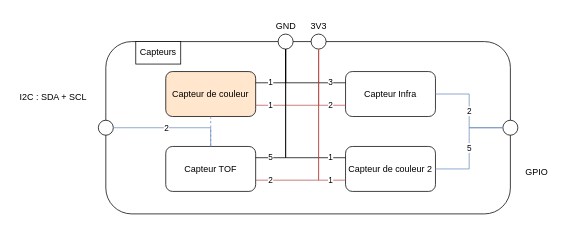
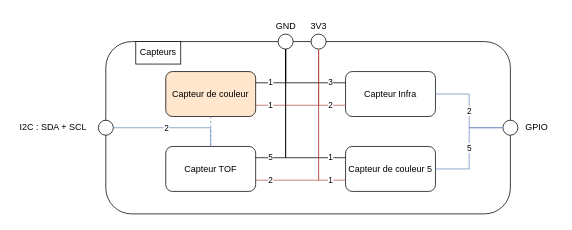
node "I2C : SDA + SCL": moved (53, 98) -> (53, 128)
node "Capteur de couleur 2": label "Capteur de couleur 2" -> "Capteur de couleur 5"
node "GPIO": moved (537, 173) -> (537, 128)
